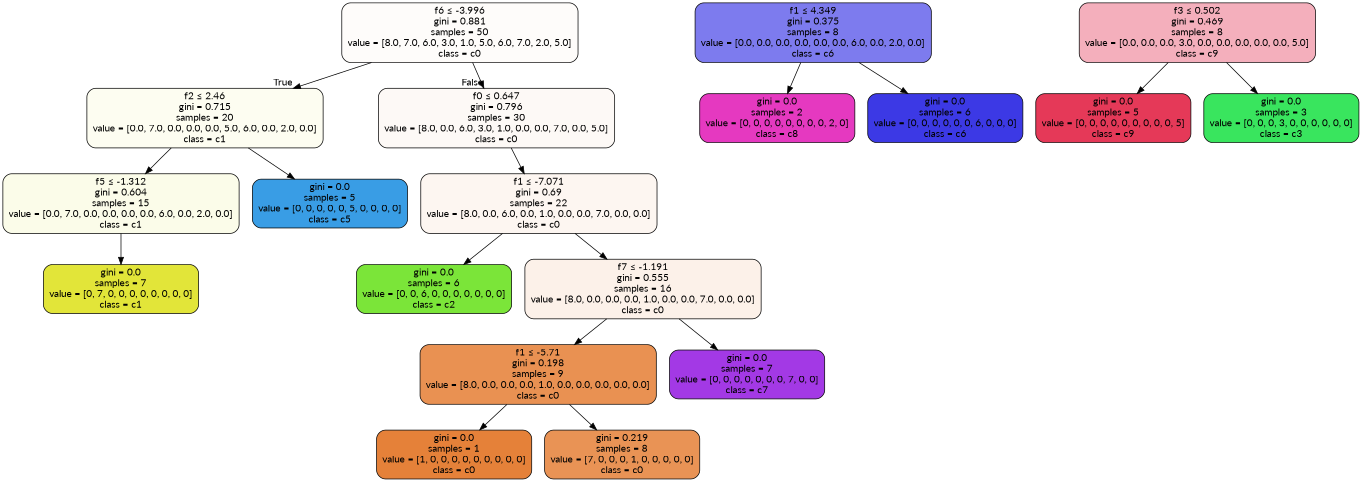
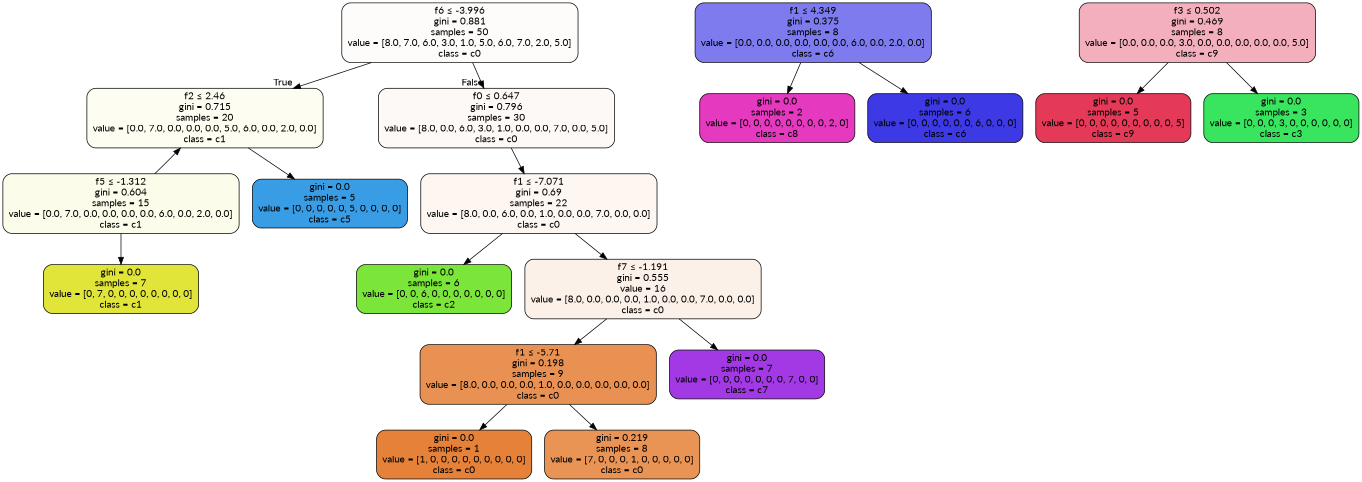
edge "f2 ≤ 2.46" -> "f5 ≤ -1.312": reversed
node "f7 ≤ -1.191": text "samples = 16" -> "value = 16"
